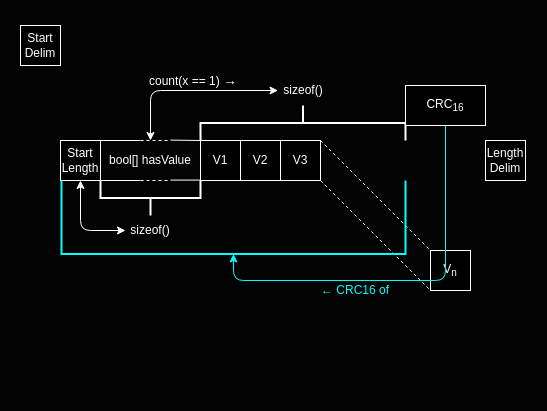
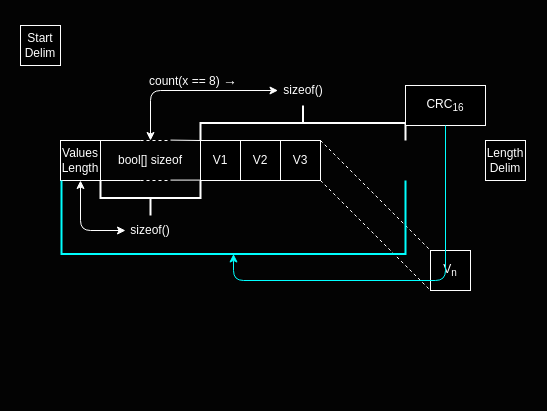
node "count(x == 1) →": label "count(x == 1) →" -> "count(x == 8) →"
node "Start Length": label "Start Length" -> "Values Length"
node "bool[] hasValue": label "bool[] hasValue" -> "bool[] sizeof"
node "← CRC16 of": removed
